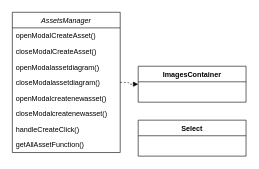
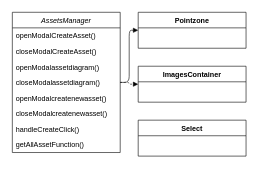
node "Pointzone": added
edge "AssetsManager" -> "Pointzone": added
